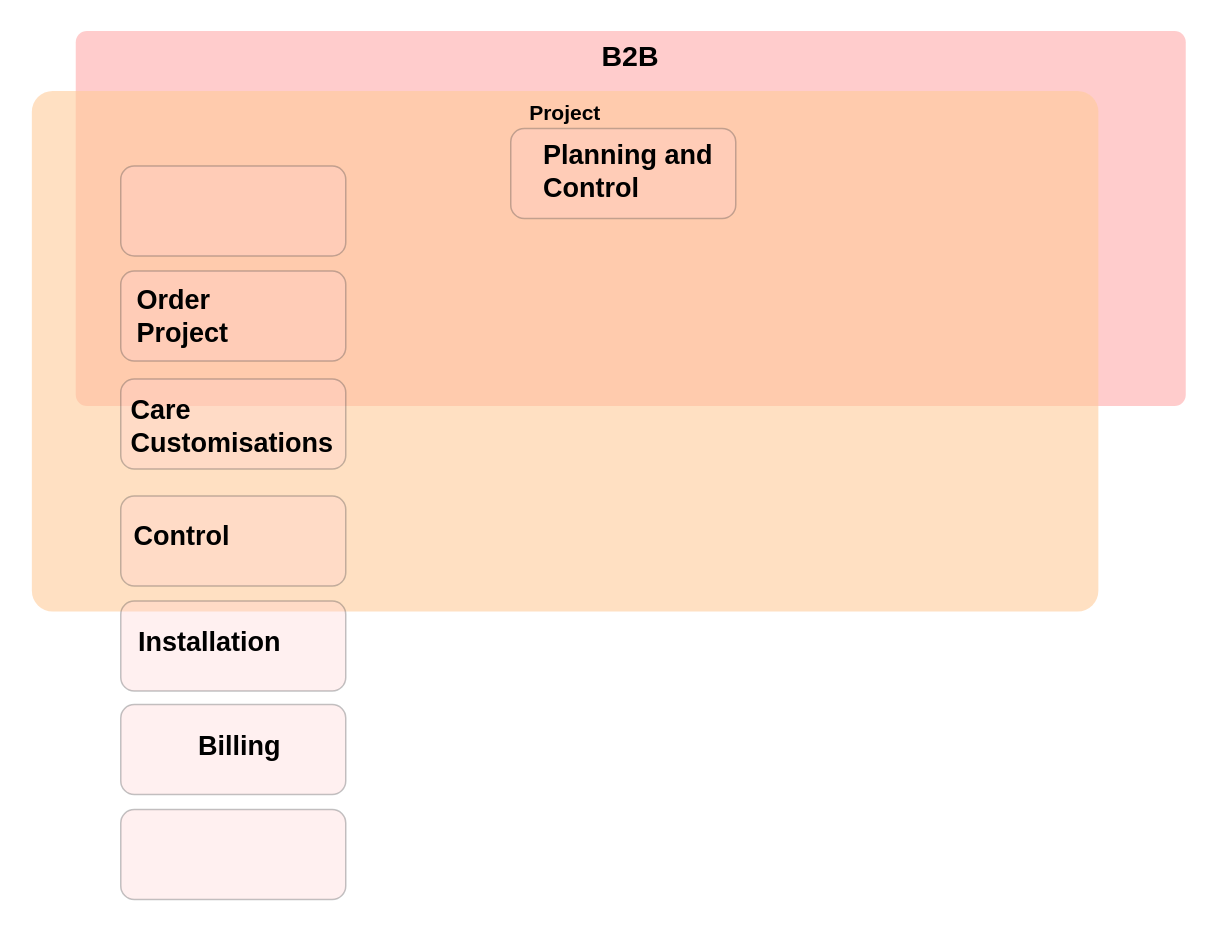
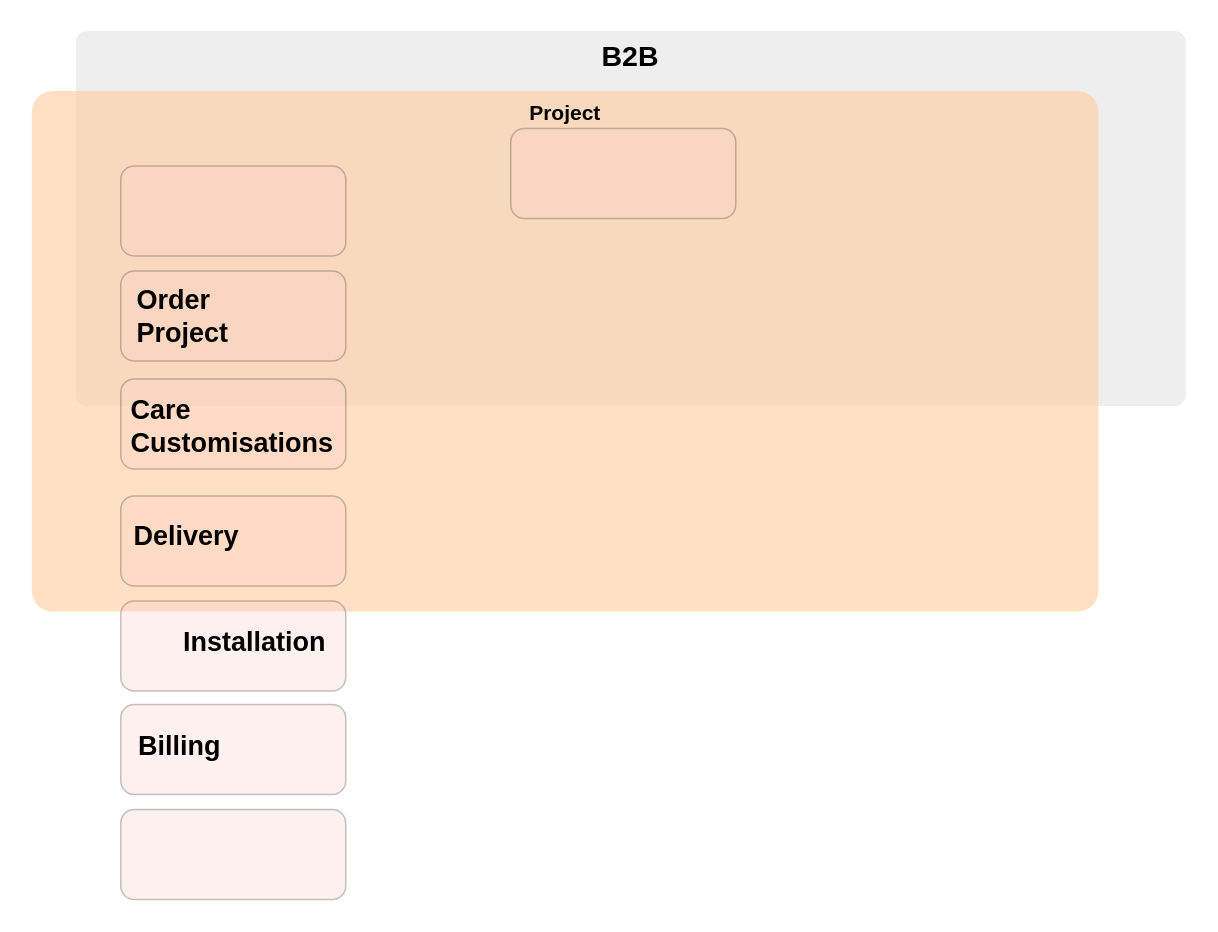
node "B2B": fillcolor #ffcccc -> #eeeeee
node "Planning and Control": removed
node "Control": label "Control" -> "Delivery"
node "Installation": moved (211, 638) -> (256, 638)
node "Billing": moved (241, 742) -> (181, 742)
